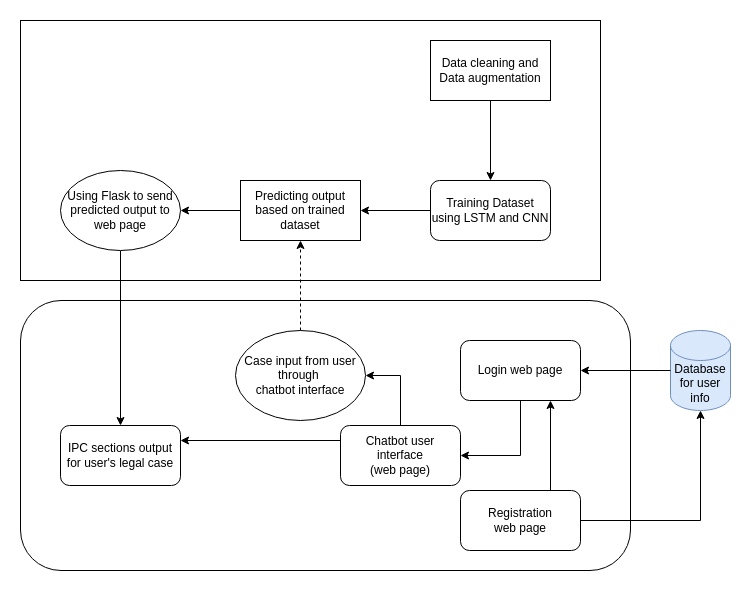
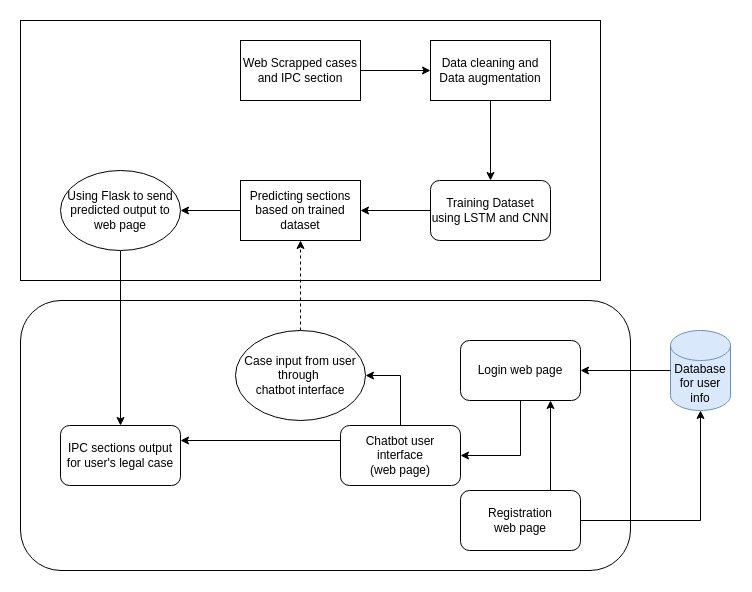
node "Web Scrapped cases and IPC section": added
edge "Web Scrapped cases and IPC section" -> "Data cleaning and Data augmentation": added
node "Predicting output based on trained dataset": label "Predicting output based on trained dataset" -> "Predicting sections based on trained dataset"
